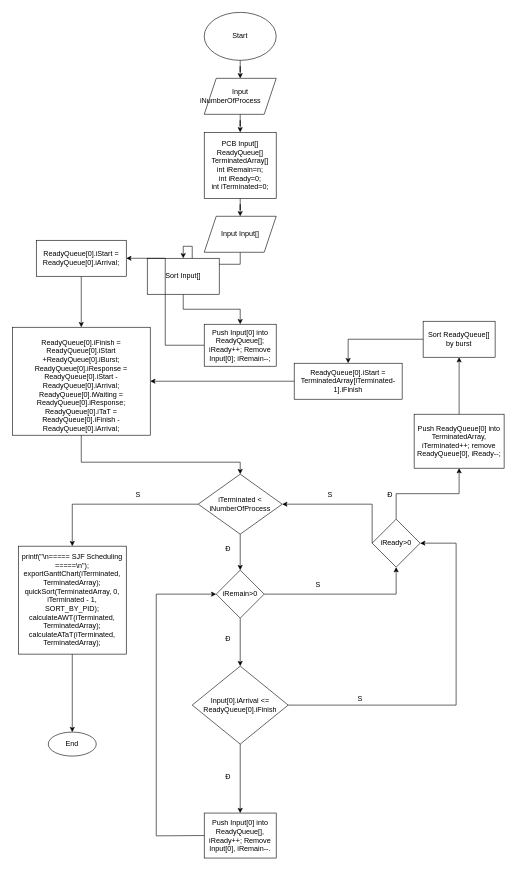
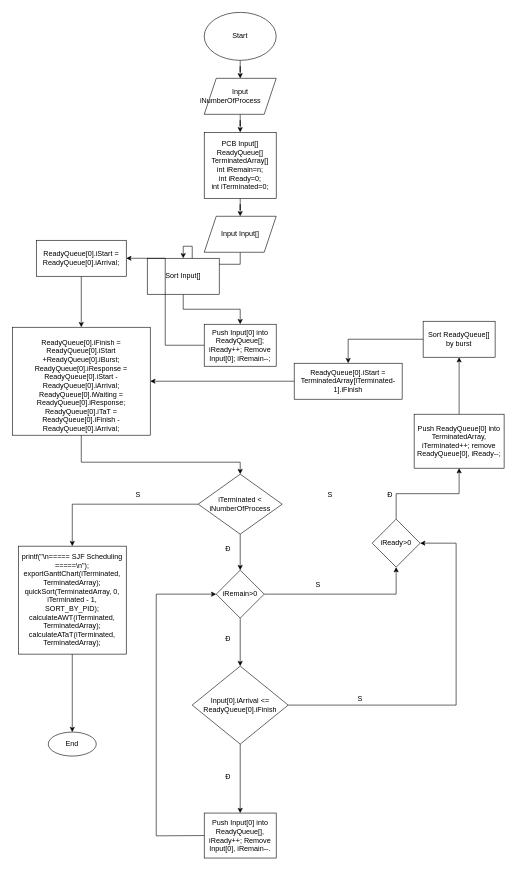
edge "iReady>0" -> "iTerminated < iNumberOfProcess": removed
